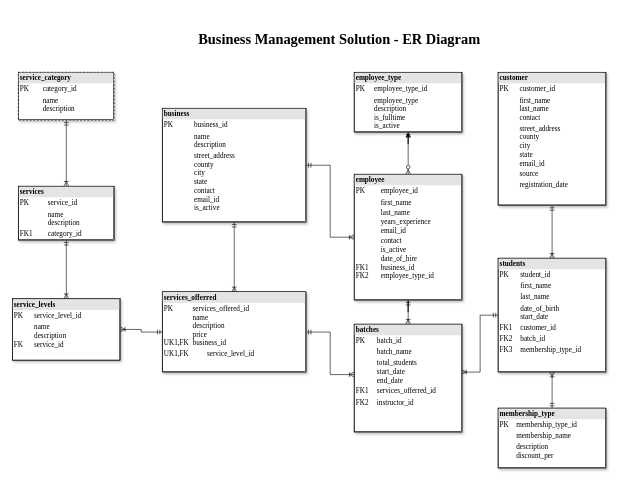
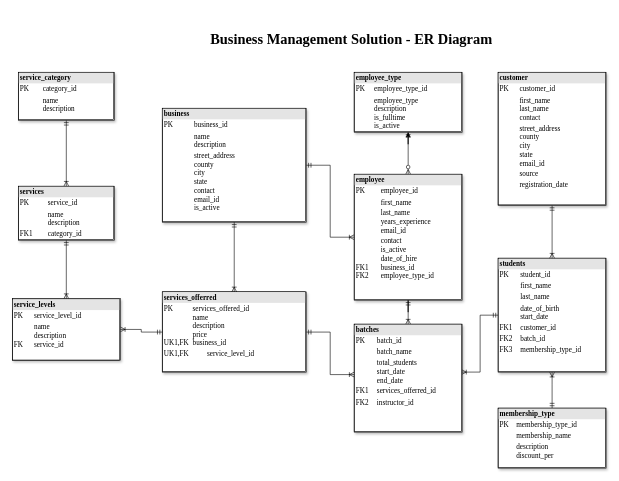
node "Business Management Solution - ER Diagram": moved (340, 39) -> (352, 39)
node "service_category PK category_id name description": style dashed -> solid
